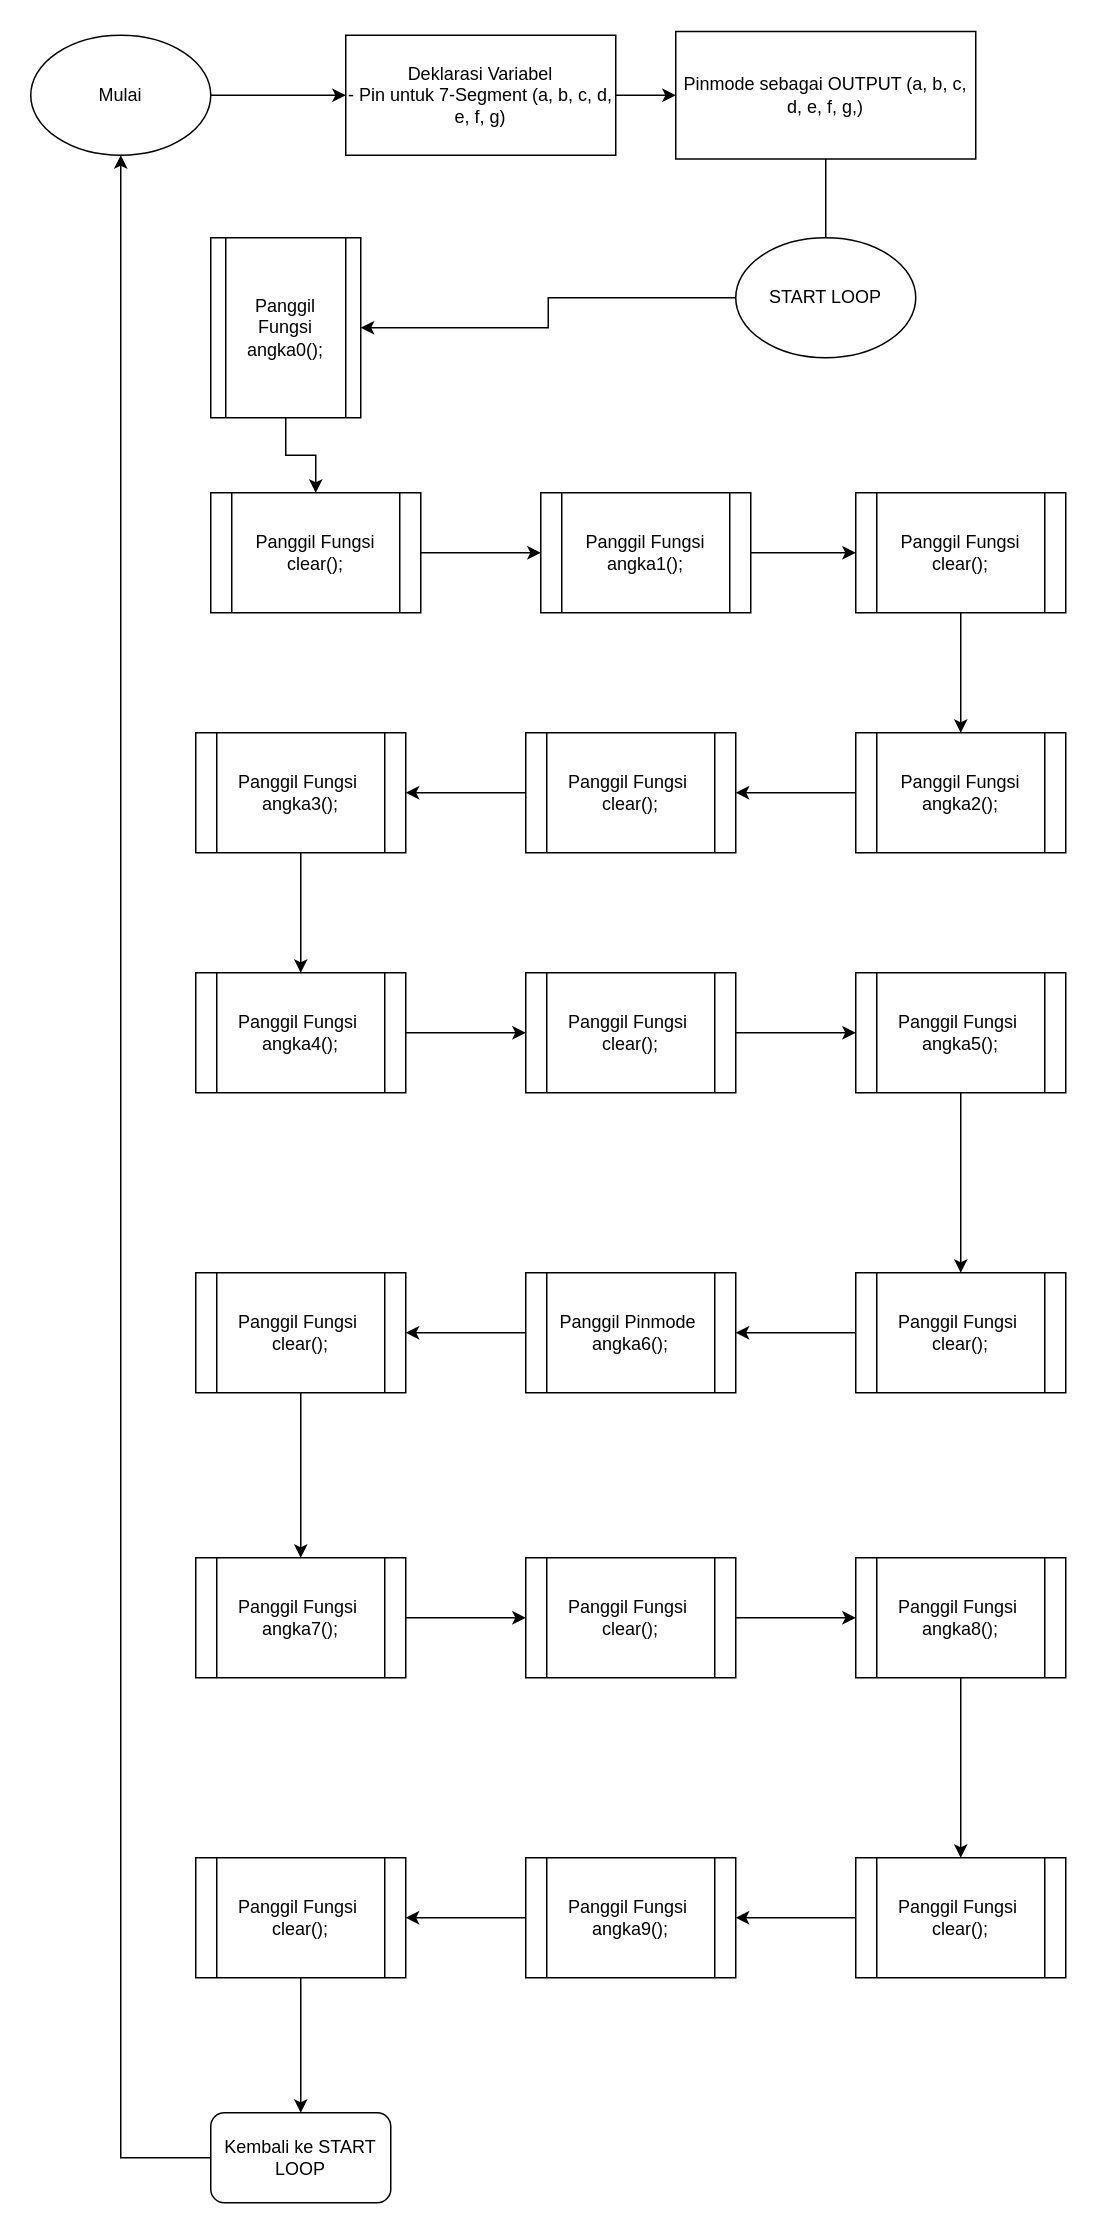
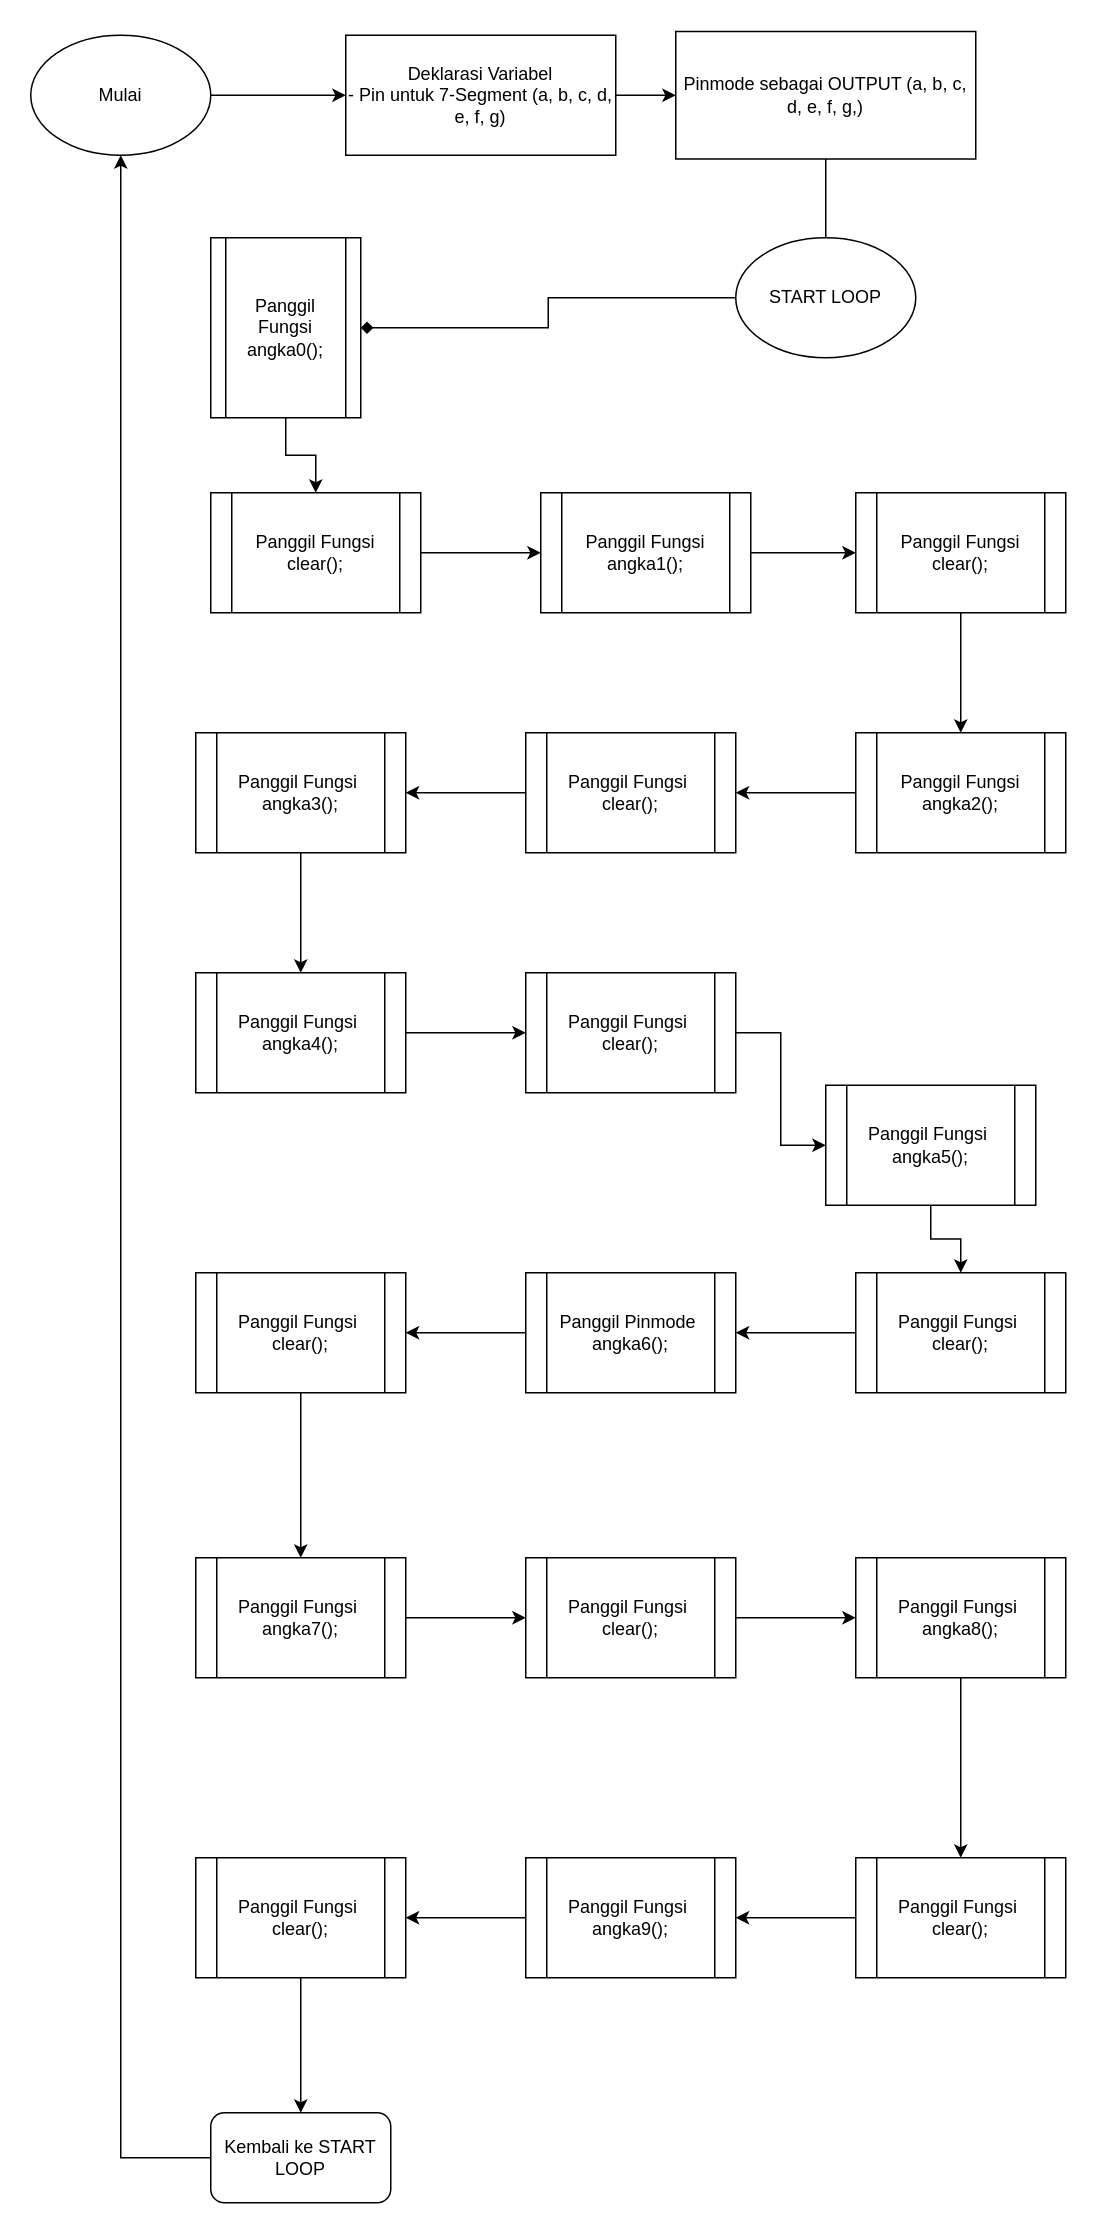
edge "START LOOP" -> "Panggil Fungsi angka0();": arrowhead classic -> diamond
node "Panggil Fungsi angka5();": moved (961, 1033) -> (931, 1145)
